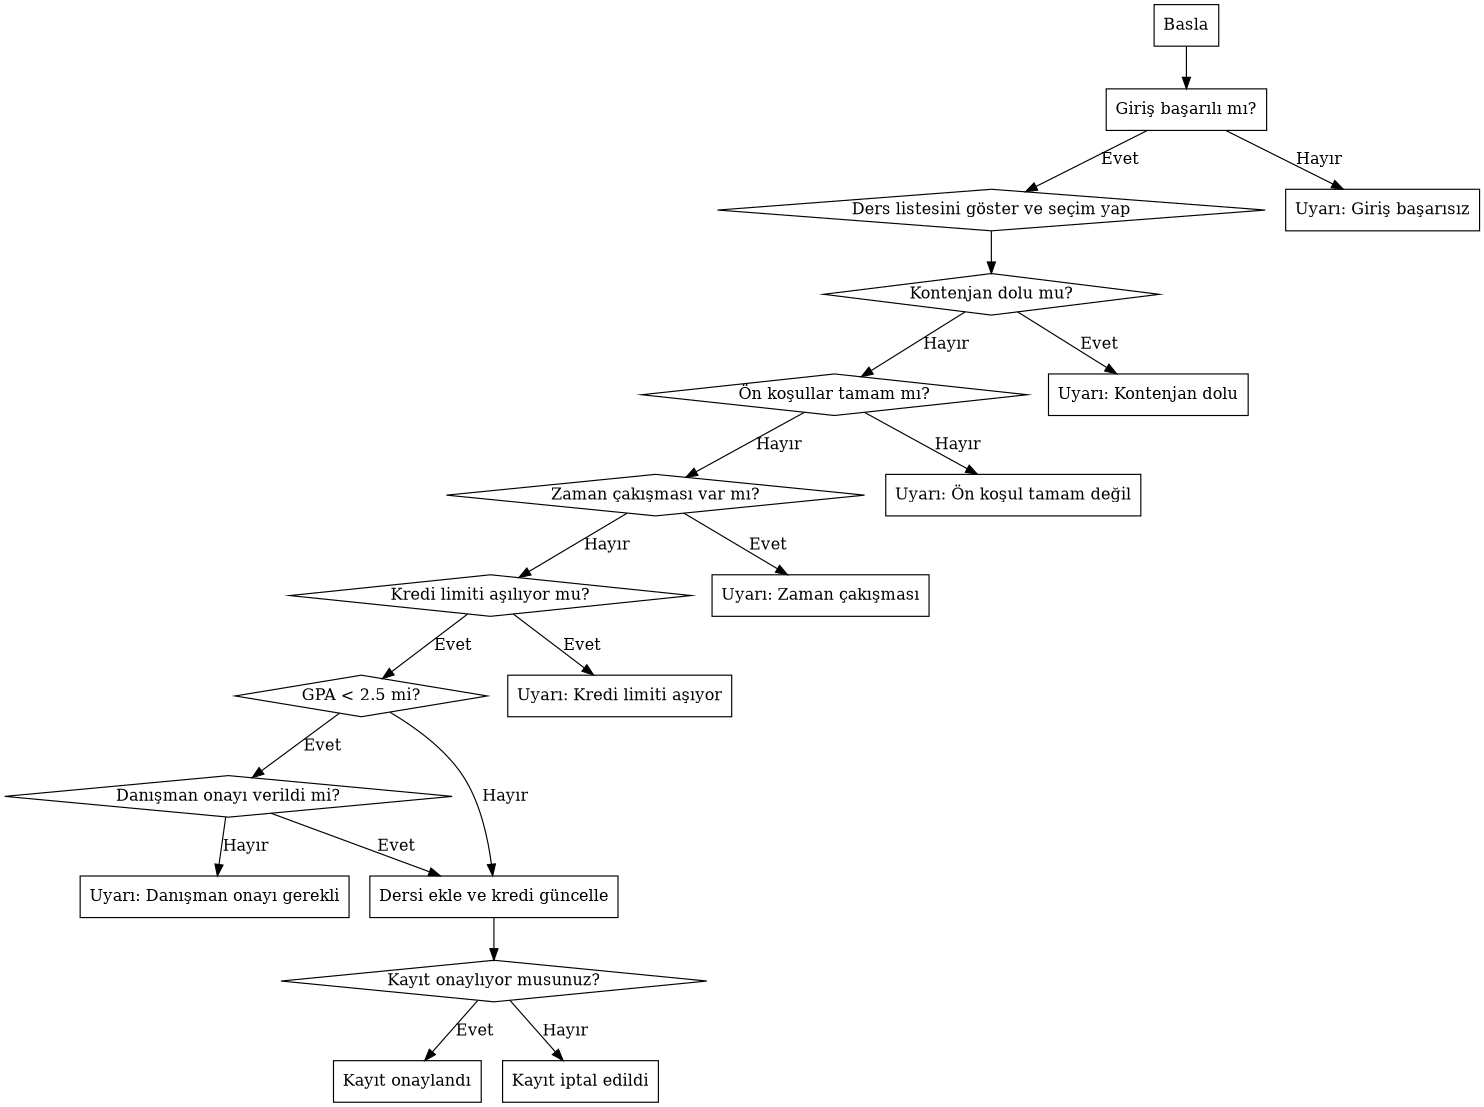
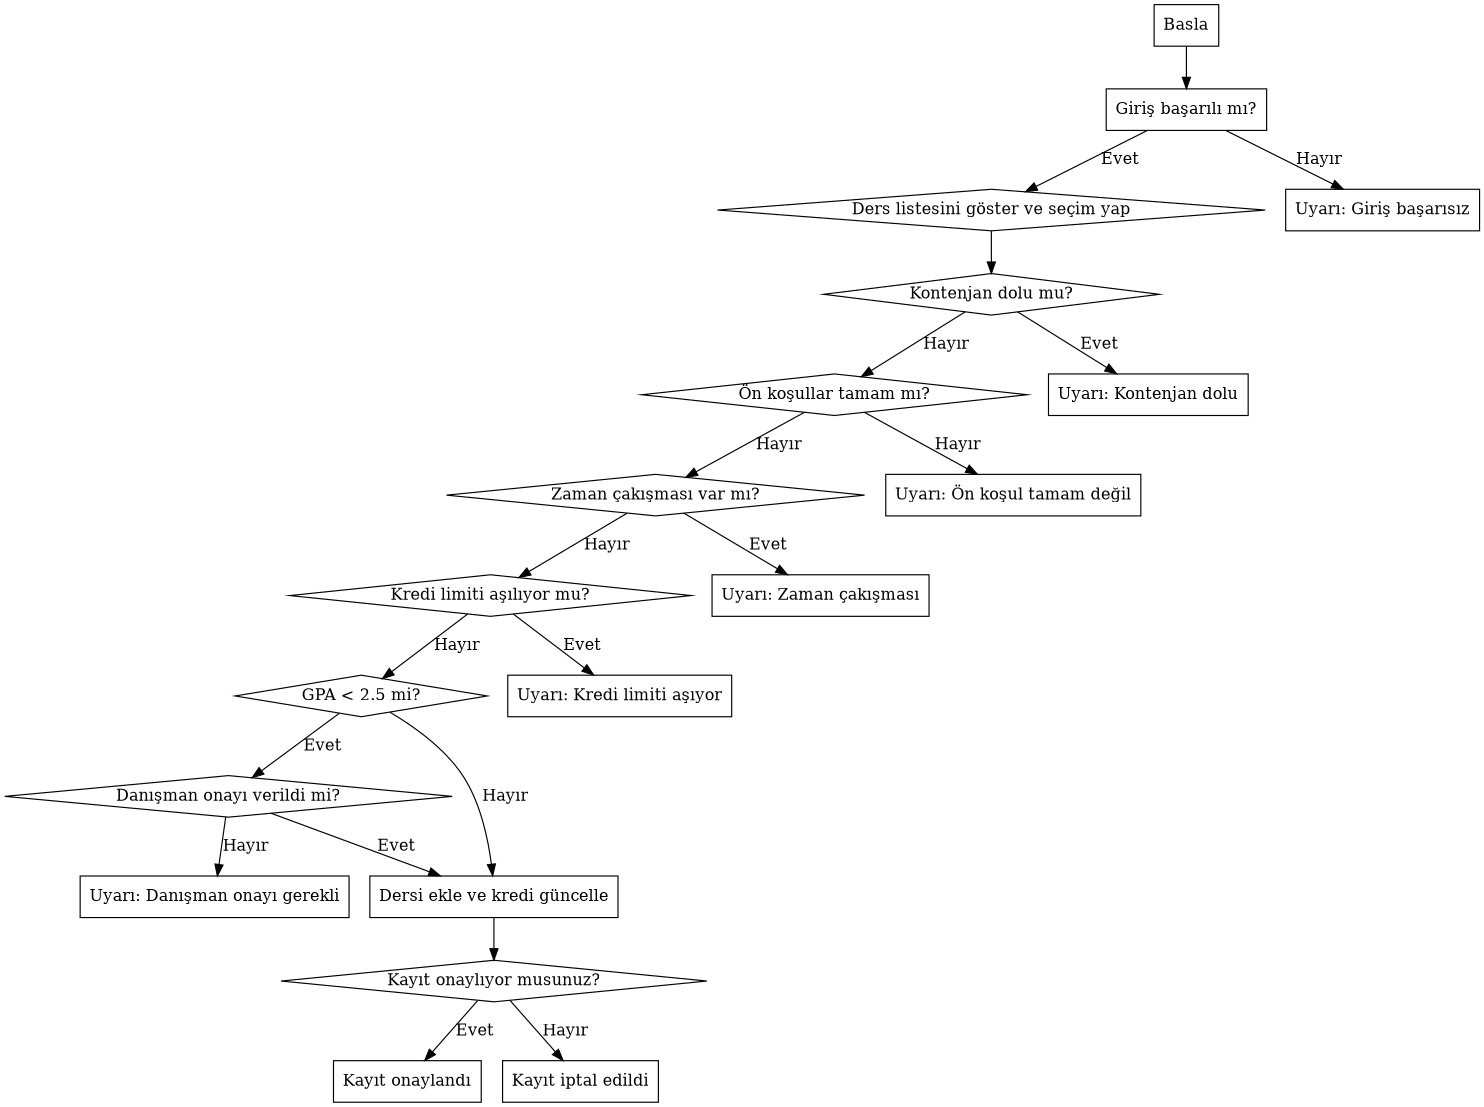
edge "Kredi limiti aşılıyor mu?" -> "GPA < 2.5 mi?": label "Evet" -> "Hayır"
